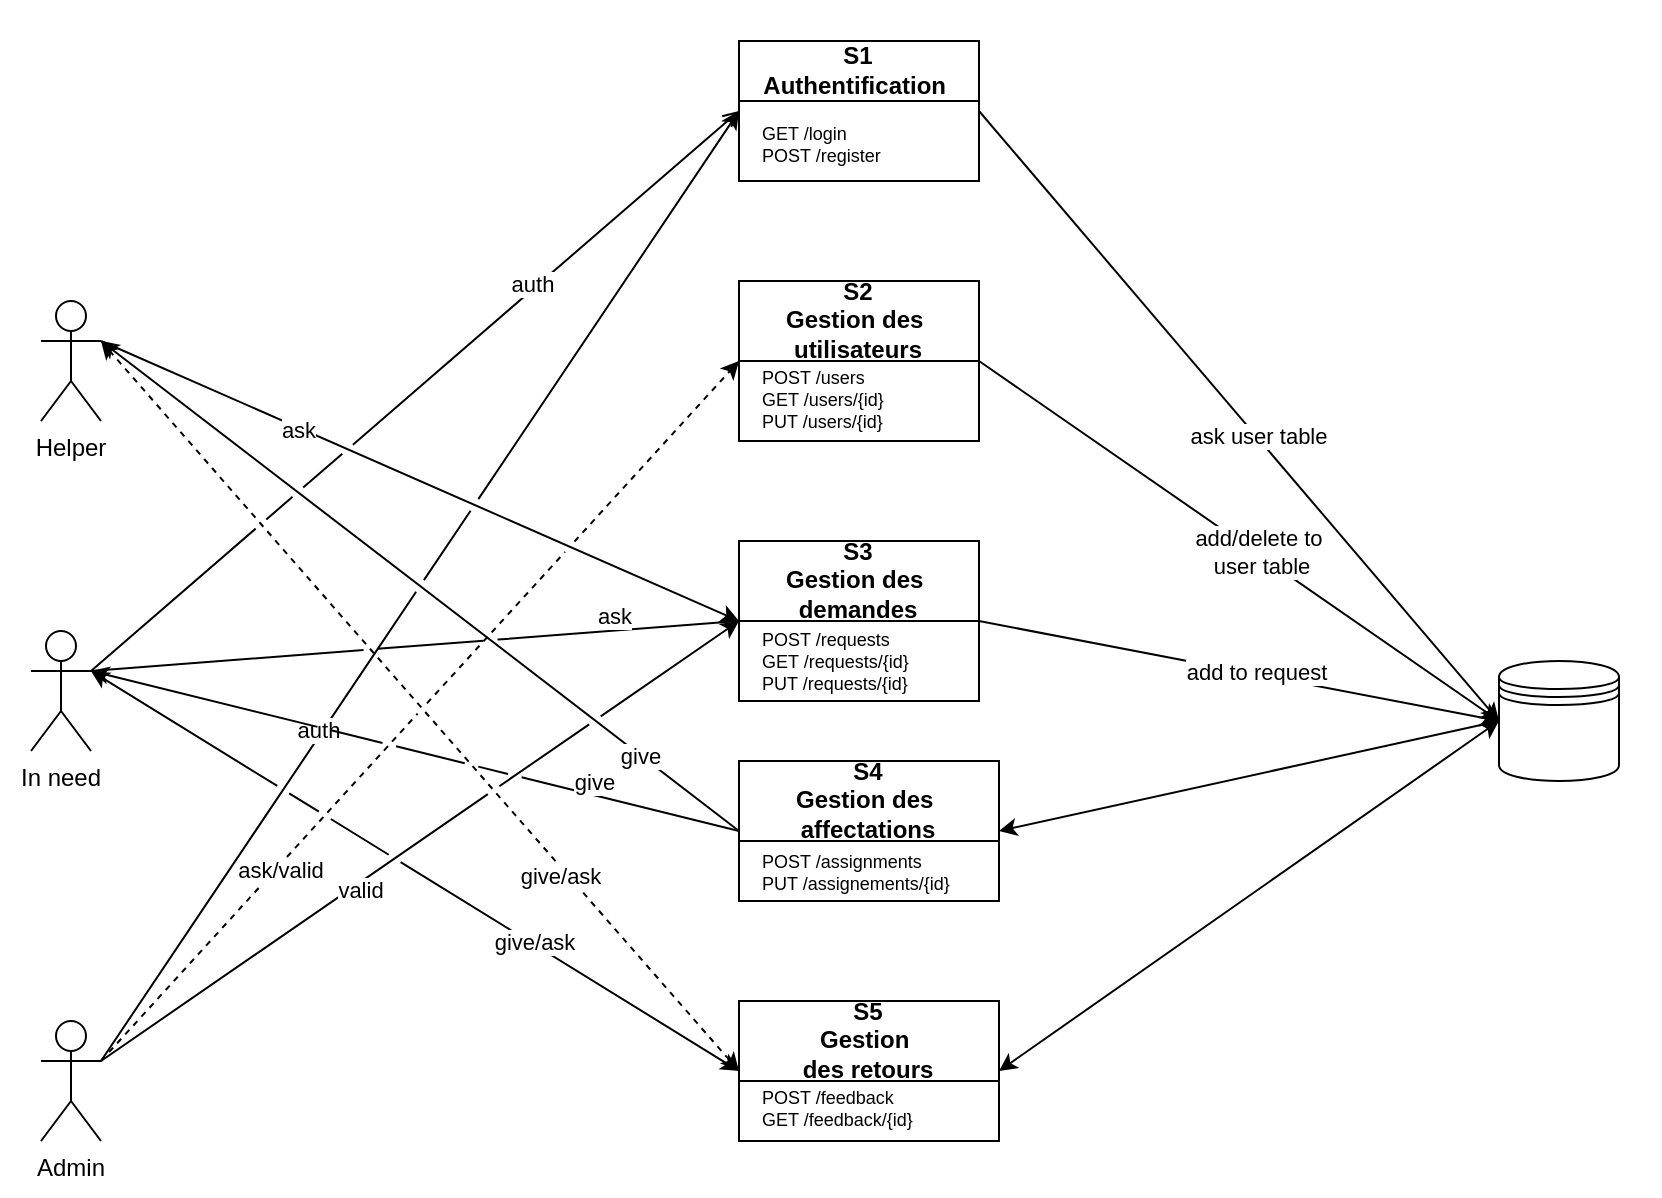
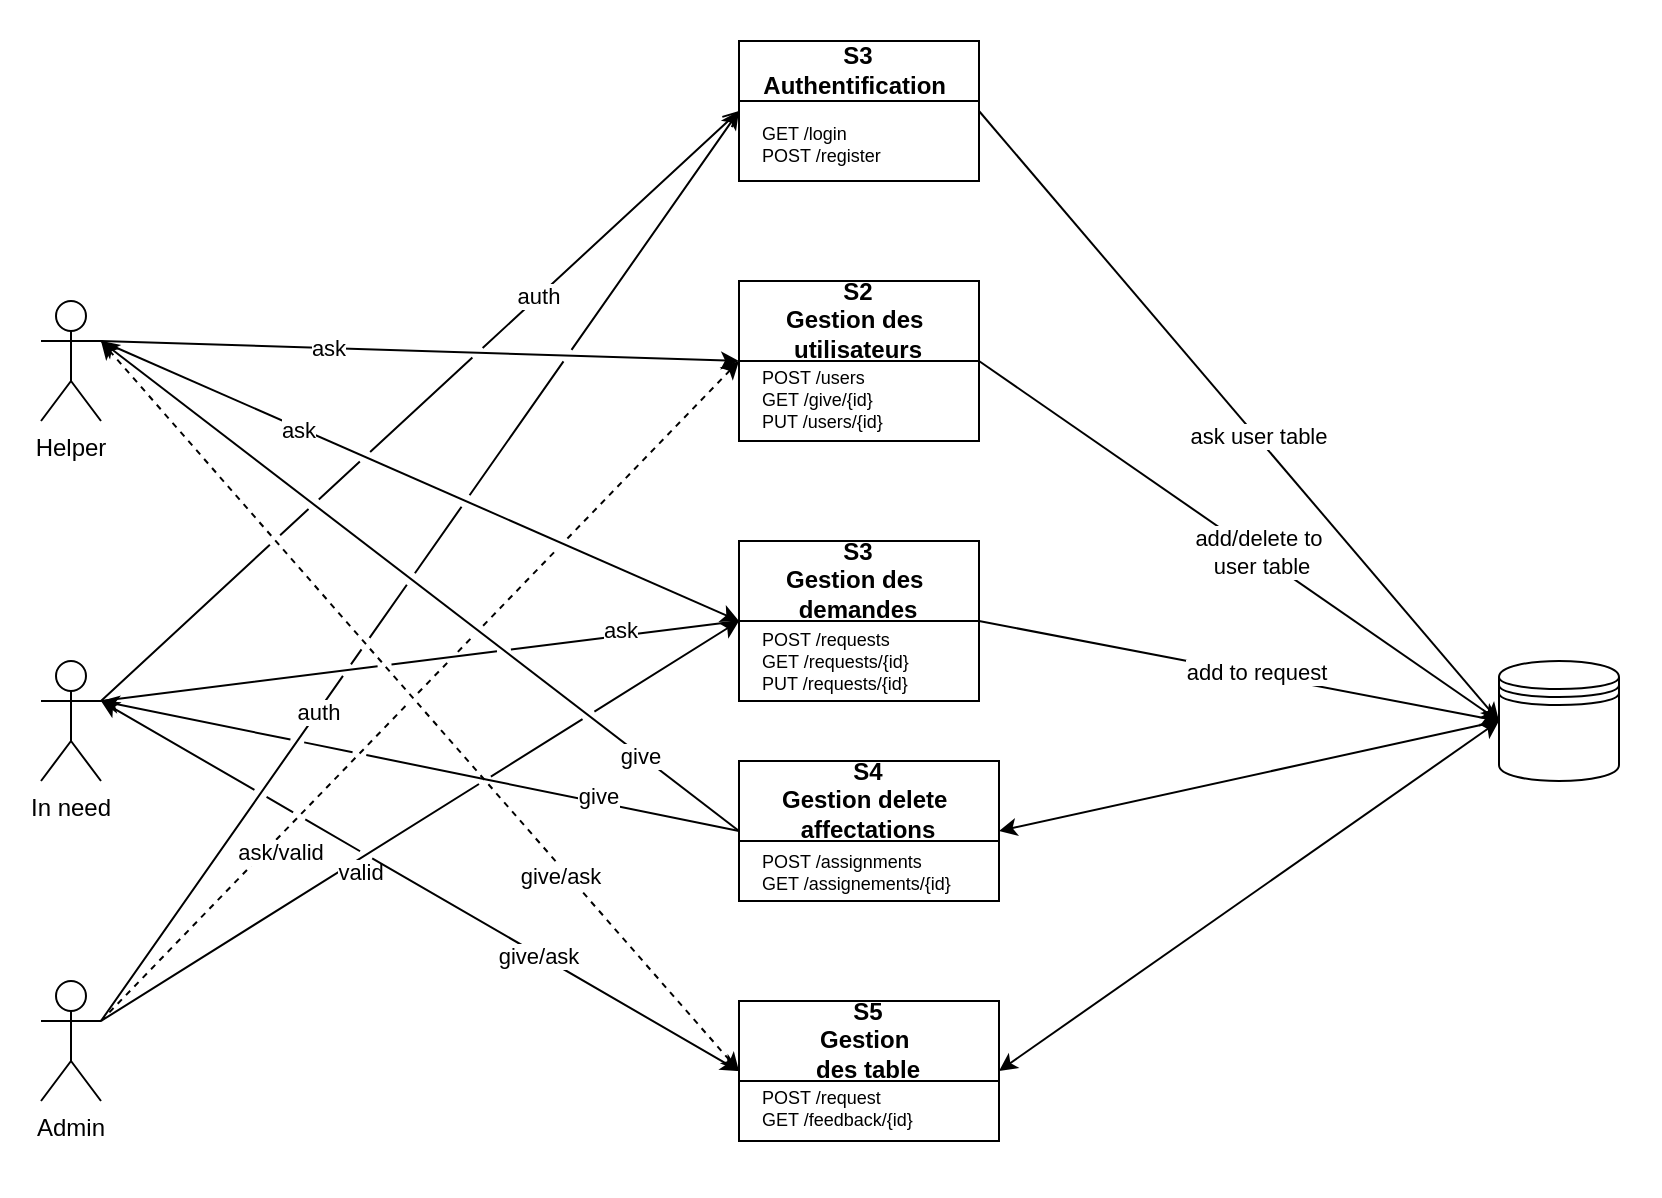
node "S1 Authentification": label "S1 Authentification" -> "S3 Authentification"
edge "Helper" -> "S2 Gestion des utilisateurs": added, label "ask"
node "POST /users GET /users/{id} PUT /users/{id}": label "POST /users GET /users/{id} PUT /users/{id}" -> "POST /users GET /give/{id} PUT /users/{id}"
node "In need": moved (61, 691) -> (71, 721)
node "S4 Gestion des affectations": label "S4 Gestion des affectations" -> "S4 Gestion delete affectations"
node "POST /assignments PUT /assignements/{id}": label "POST /assignments PUT /assignements/{id}" -> "POST /assignments GET /assignements/{id}"
node "S5 Gestion des retours": label "S5 Gestion des retours" -> "S5 Gestion des table"
node "Admin": moved (71, 1081) -> (71, 1041)
node "POST /feedback GET /feedback/{id}": label "POST /feedback GET /feedback/{id}" -> "POST /request GET /feedback/{id}"
